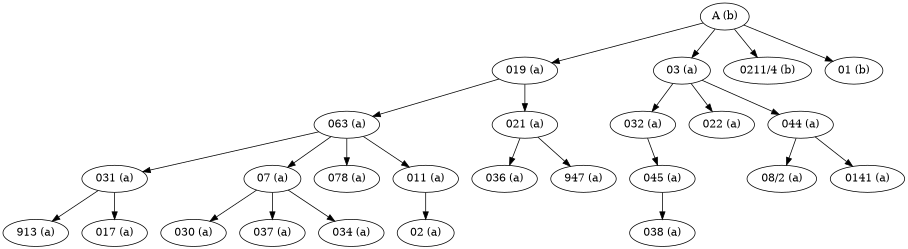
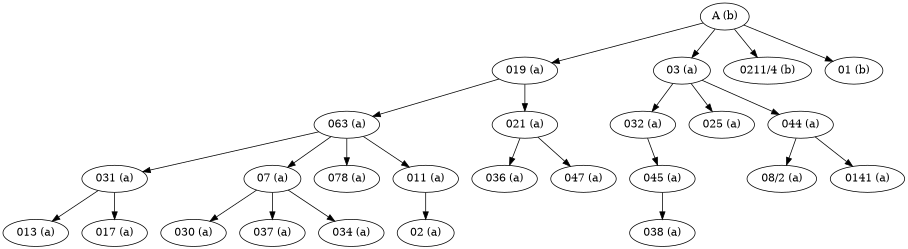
node "022 (a)": label "022 (a)" -> "025 (a)"
node "947 (a)": label "947 (a)" -> "047 (a)"
node "913 (a)": label "913 (a)" -> "013 (a)"
